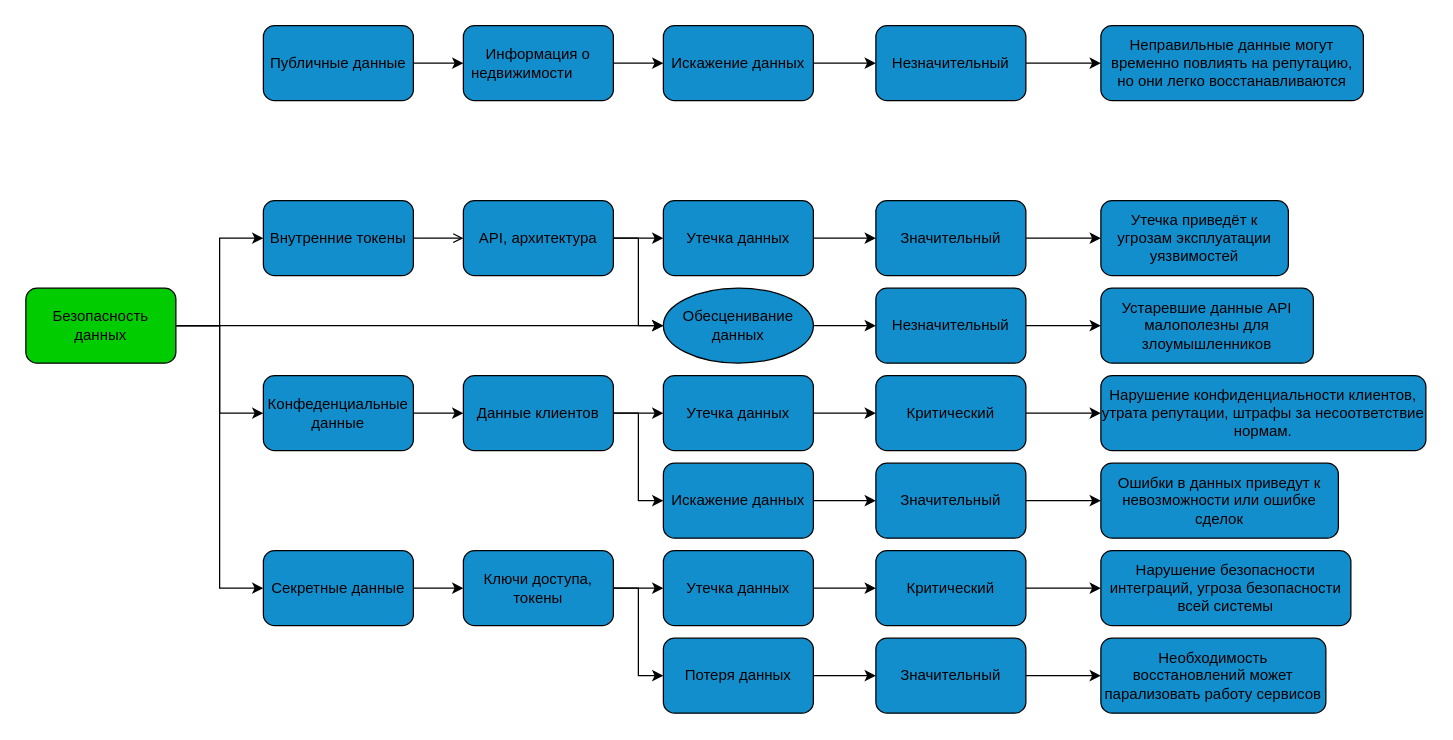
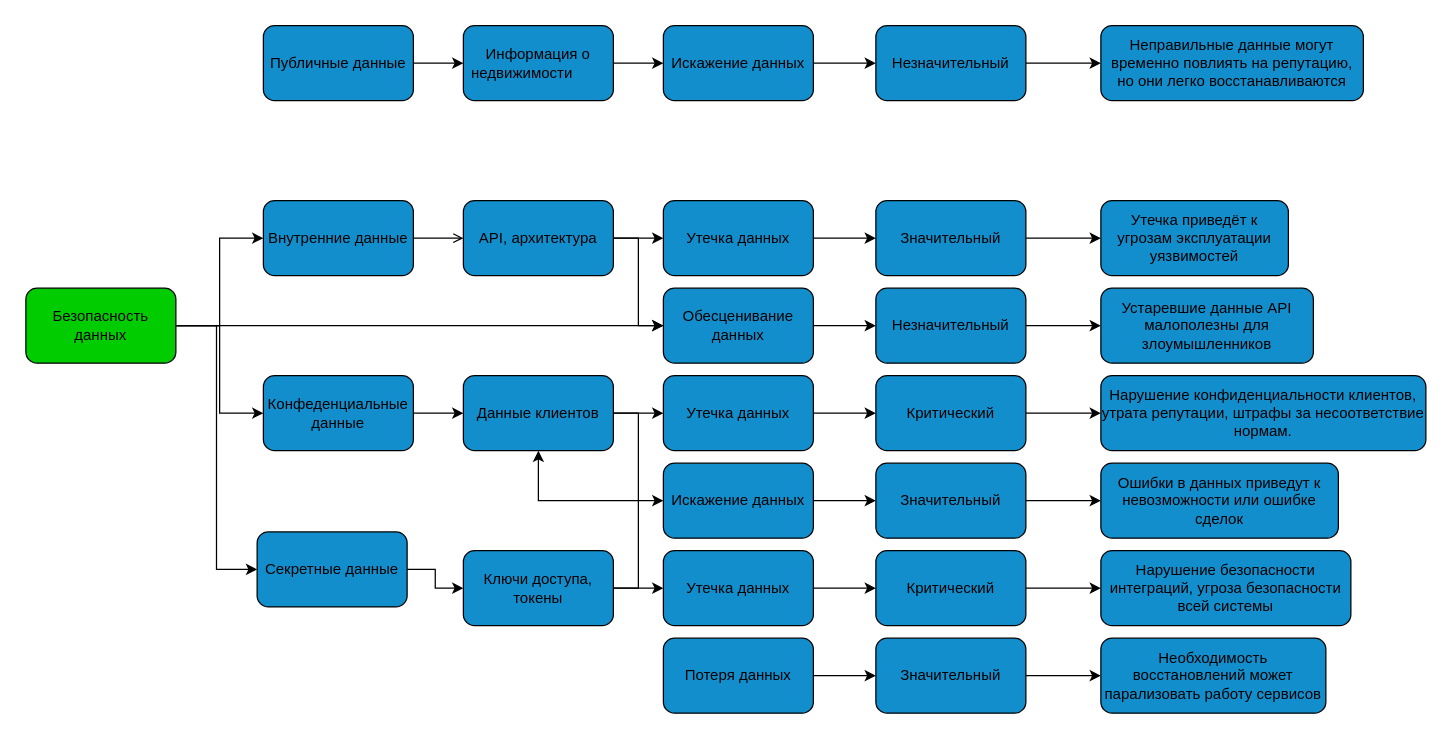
node "Внутренние токены": label "Внутренние токены" -> "Внутренние данные"
node "Обесценивание данных": shape ellipse -> rounded rectangle
node "Секретные данные": moved (338, 588) -> (332, 569)
edge "Ключи доступа, токены" -> "Потеря данных": now "Ключи доступа, токены" -> "Данные клиентов"
